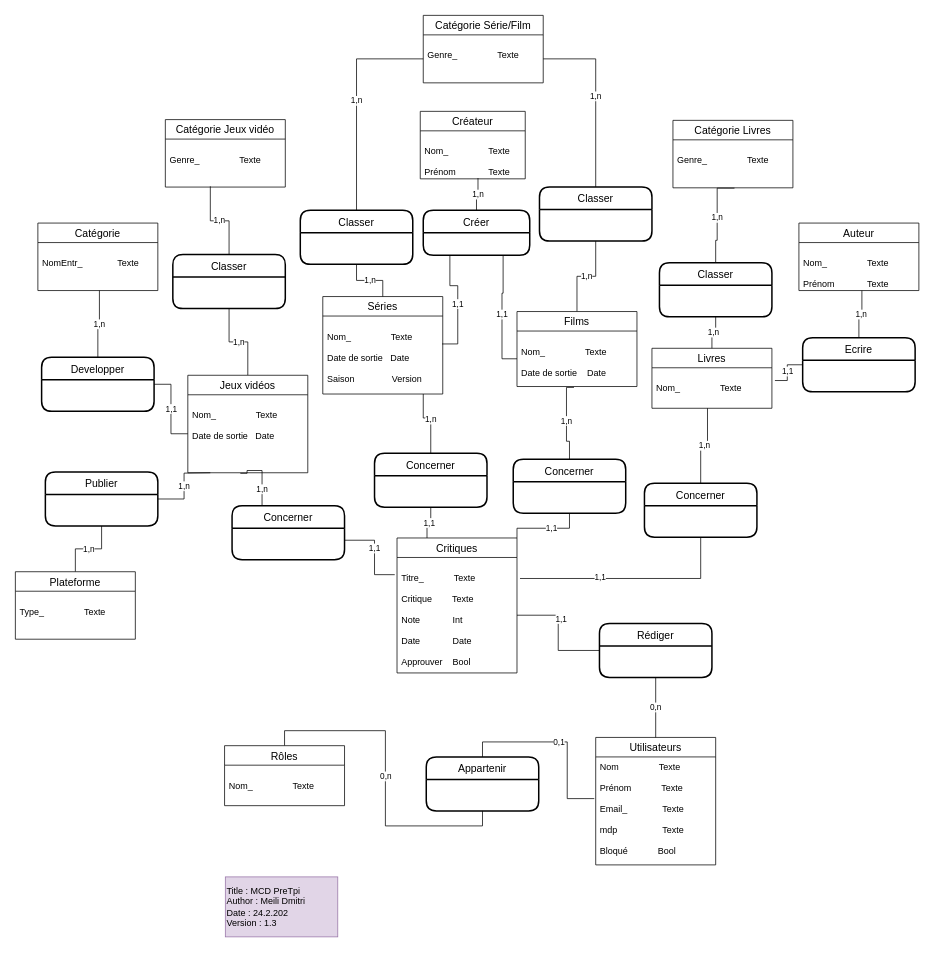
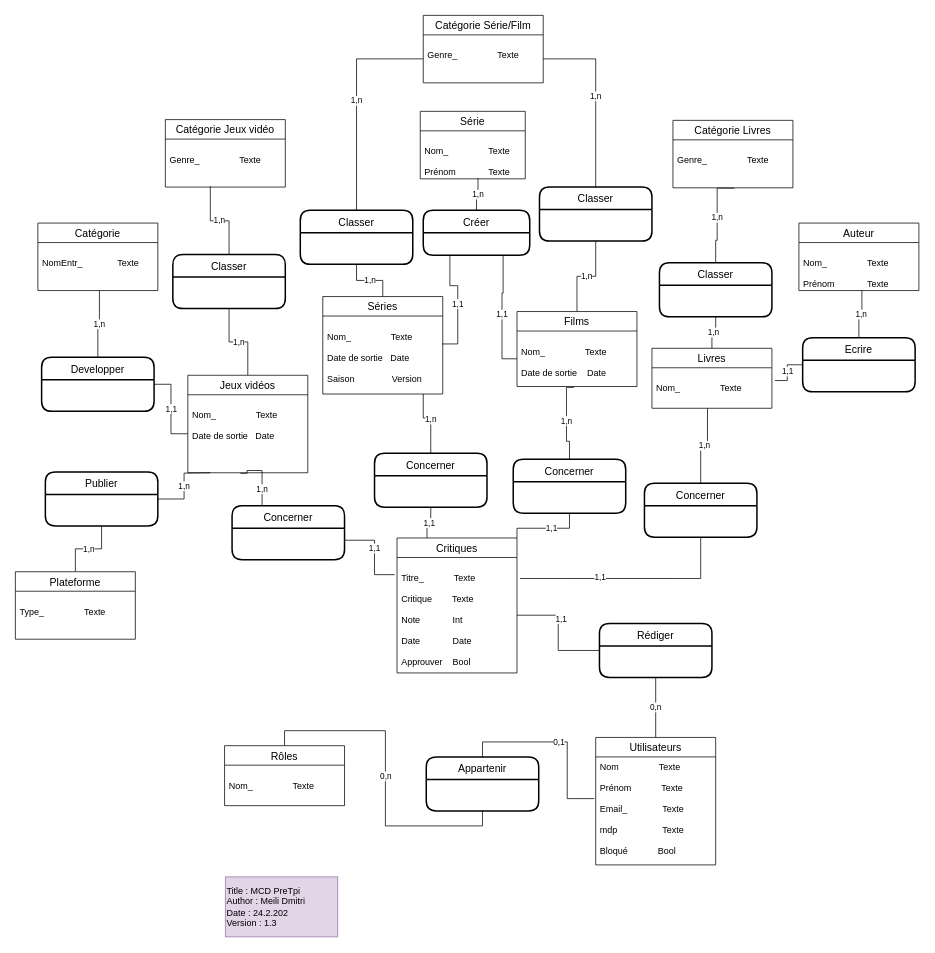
node "Créateur": label "Créateur" -> "Série"
